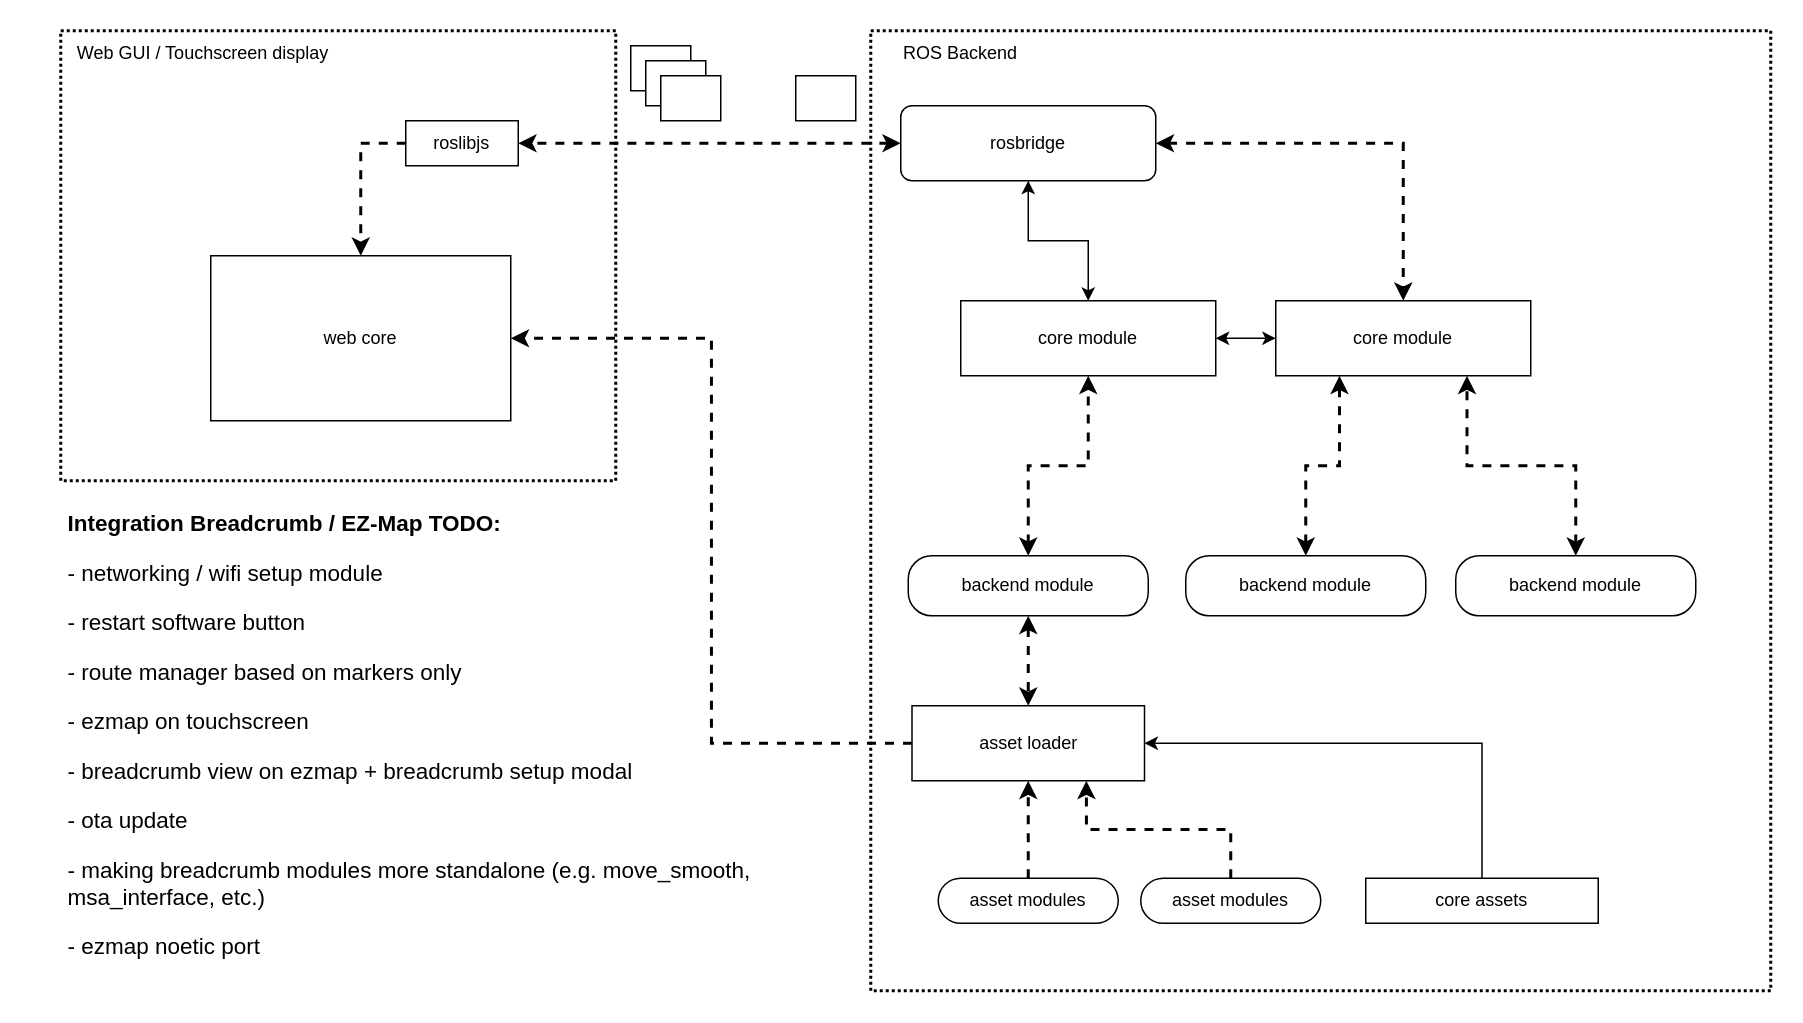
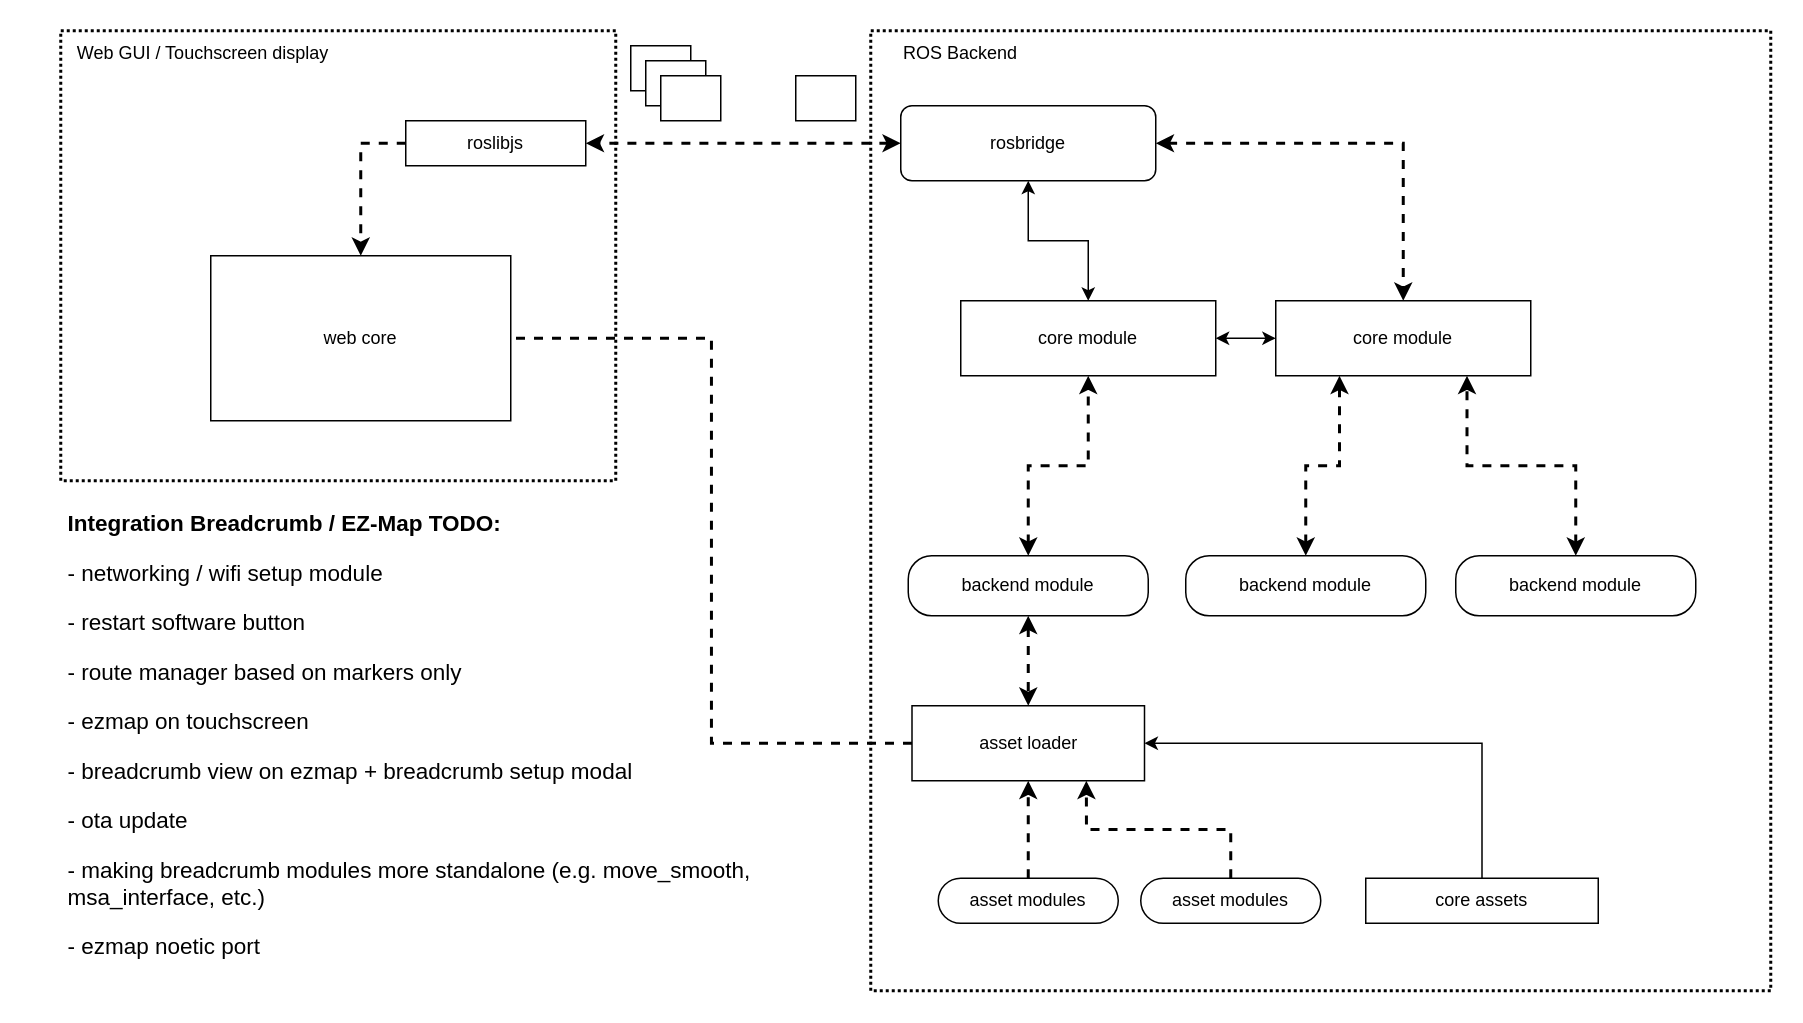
node "roslibjs": size 113x45 -> 180x45
edge "asset loader" -> "web core": arrowhead classic -> none
